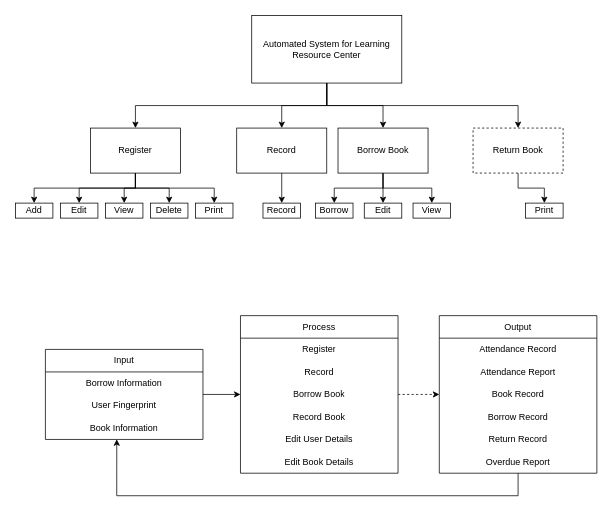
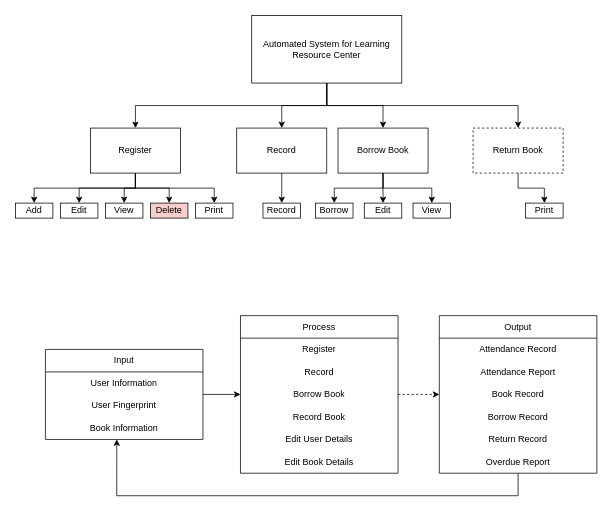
node "Delete": fillcolor #ffffff -> #f8cecc
node "Borrow Information": label "Borrow Information" -> "User Information"
